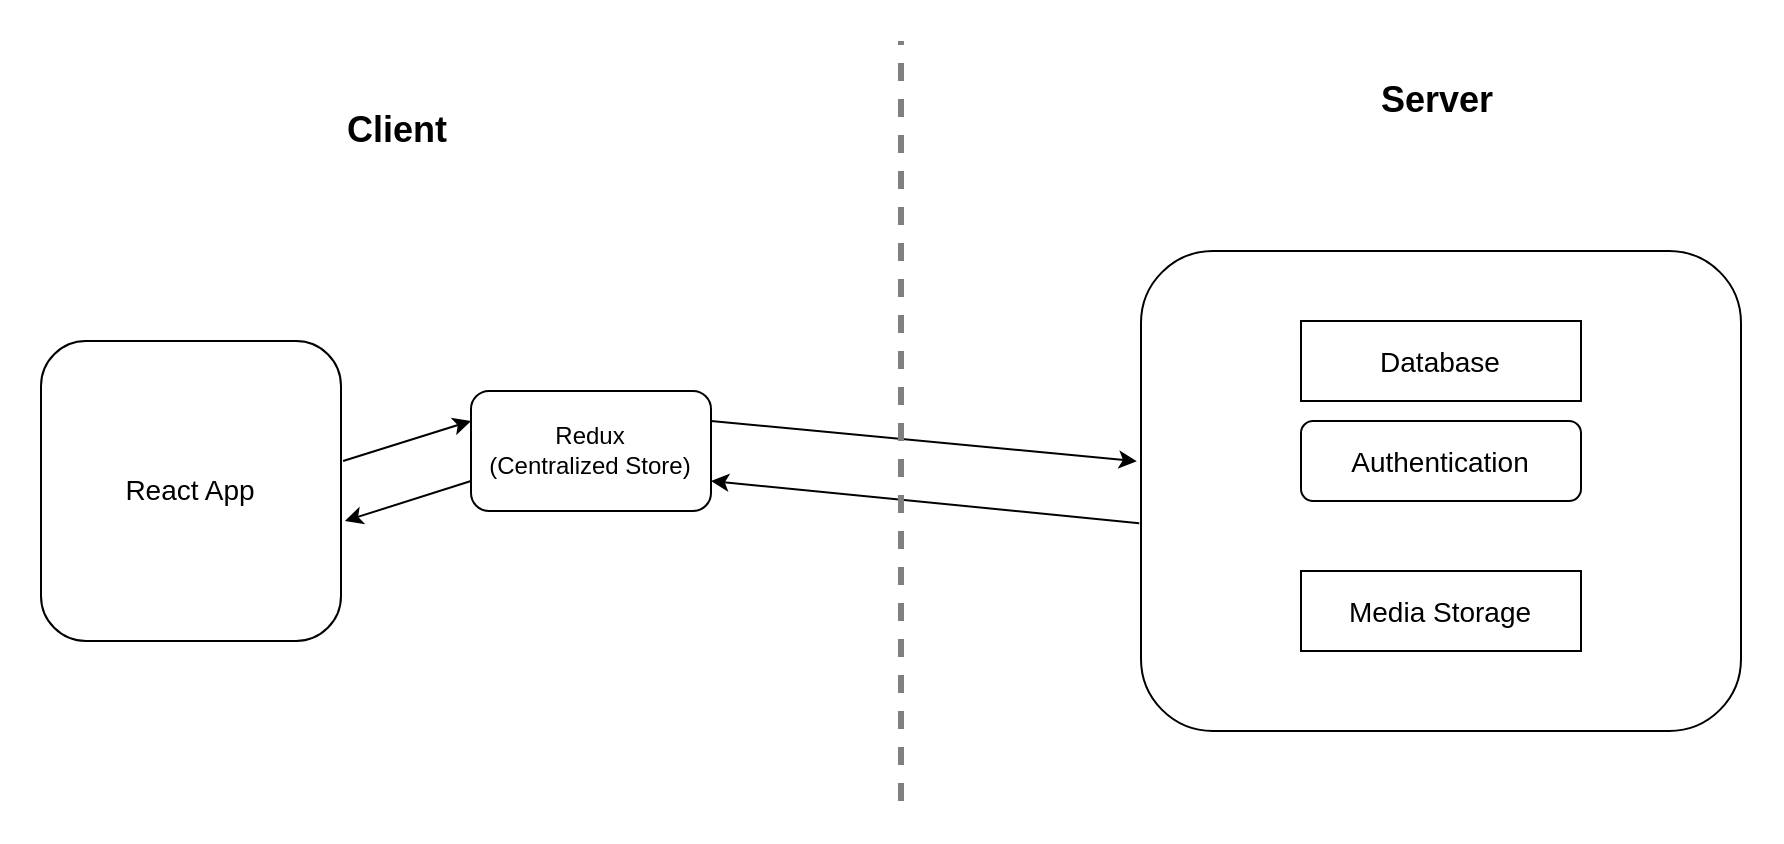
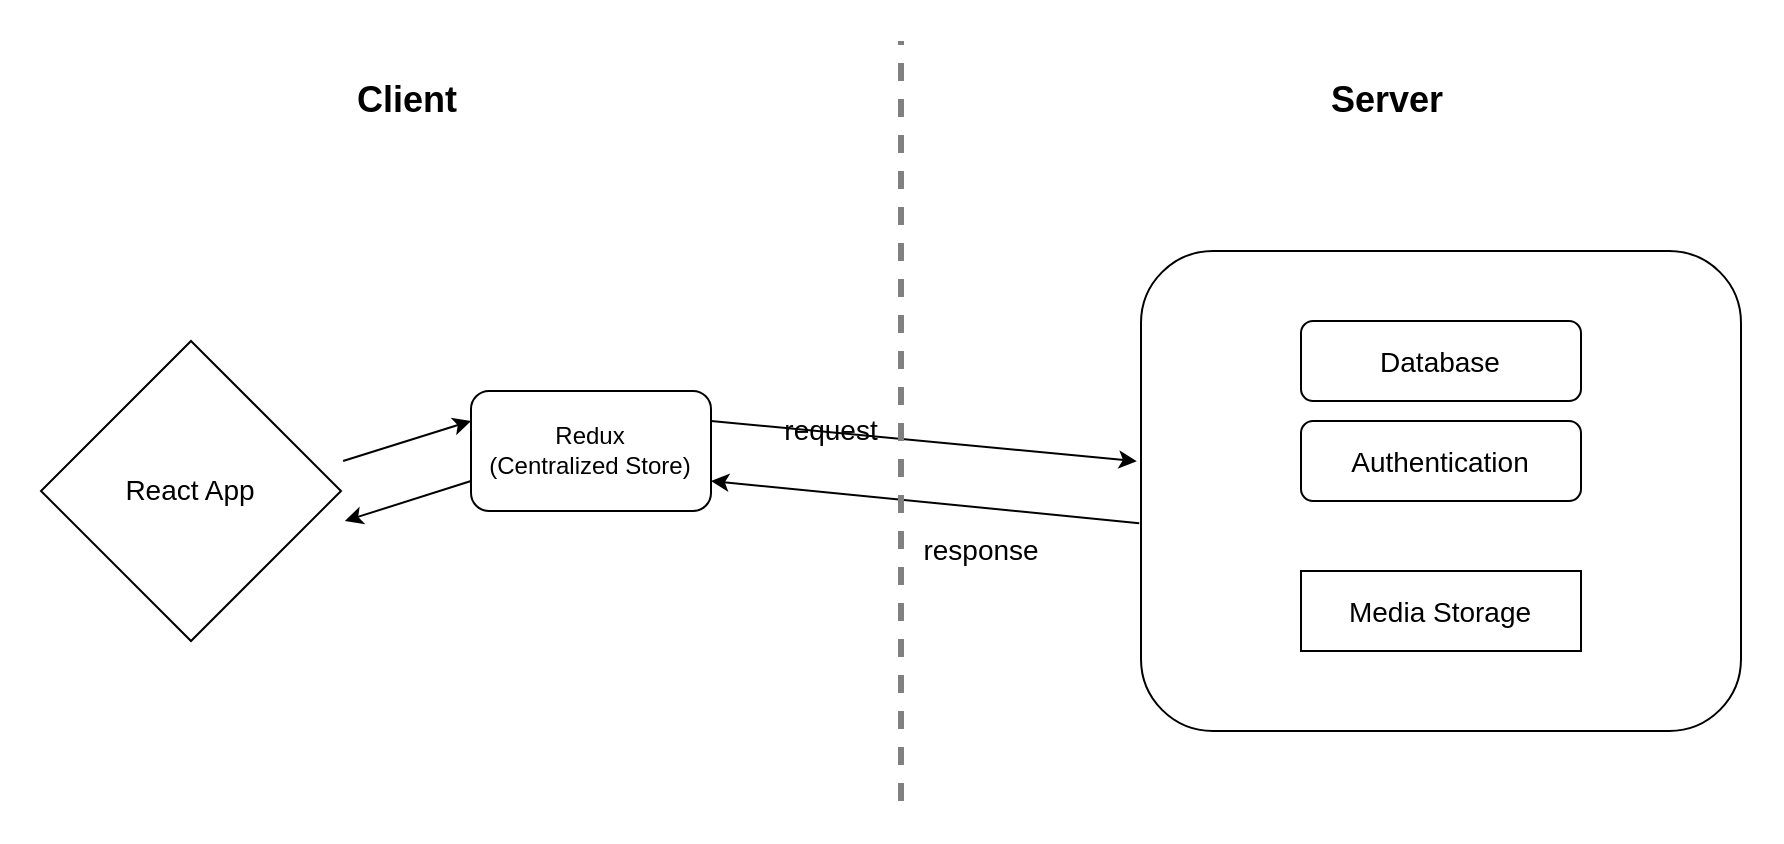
node "Server": moved (1437, 101) -> (1387, 101)
node "Client": moved (397, 131) -> (407, 101)
node "Database": shape rectangle -> rounded rectangle
node "request": added
node "React App": shape rounded rectangle -> diamond
node "response": added
